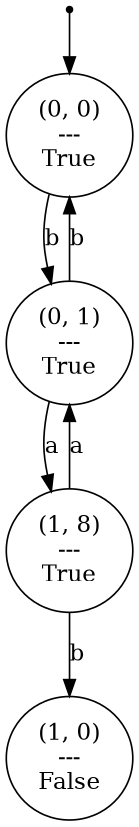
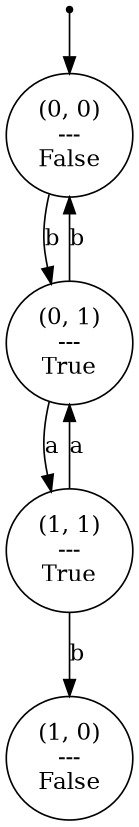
node "(0, 0) --- True": label "(0, 0) --- True" -> "(0, 0) --- False"
node "(1, 8) --- True": label "(1, 8) --- True" -> "(1, 1) --- True"
